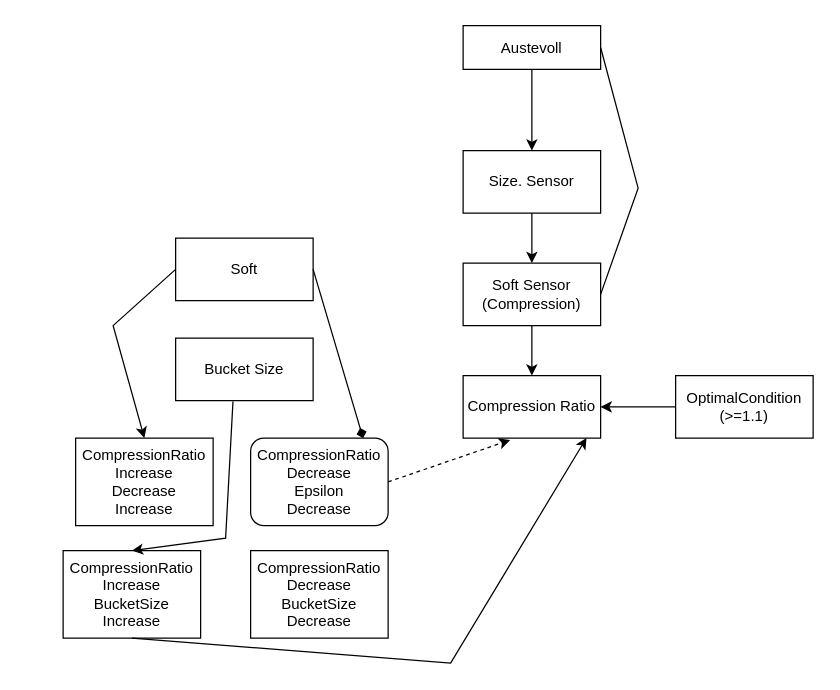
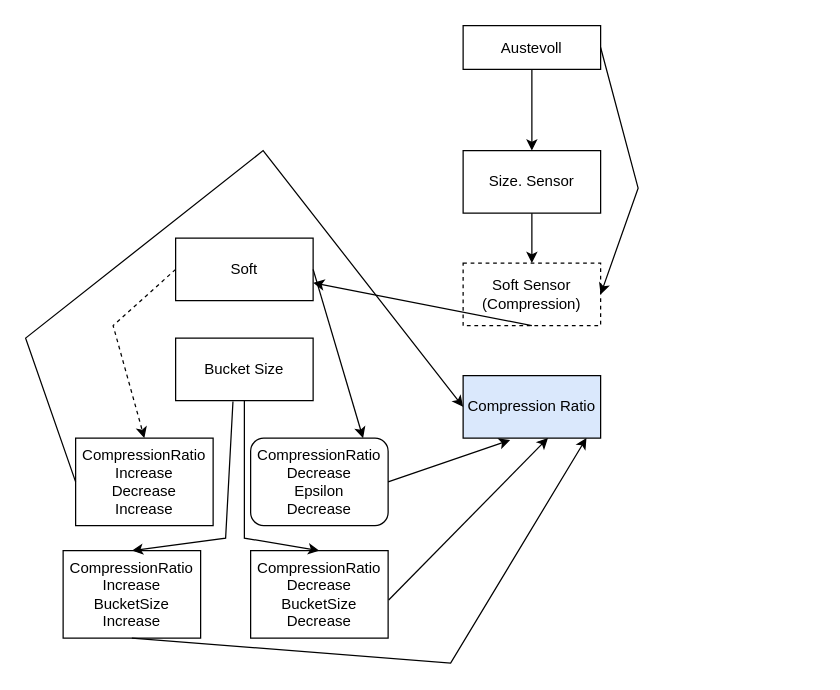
edge "CompressionRatio Increase Decrease Increase" -> "Compression Ratio": added
edge "Austevoll" -- "Soft Sensor (Compression)": arrowhead none -> classic
node "Soft Sensor (Compression)": style solid -> dashed
edge "Soft" -> "CompressionRatio Increase Decrease Increase": style solid -> dashed
edge "Soft Sensor (Compression)" -> "Compression Ratio": now "Soft Sensor (Compression)" -> "Soft"
node "Compression Ratio": fillcolor #ffffff -> #dae8fc
edge "OptimalCondition (>=1.1)" -> "Compression Ratio": removed
node "OptimalCondition (>=1.1)": removed
edge "Soft" -> "CompressionRatio Decrease Epsilon Decrease": arrowhead diamond -> classic
edge "CompressionRatio Decrease Epsilon Decrease" -> "Compression Ratio": style dashed -> solid
edge "Bucket Size" -> "CompressionRatio Decrease BucketSize Decrease": added
edge "CompressionRatio Decrease BucketSize Decrease" -> "Compression Ratio": added
